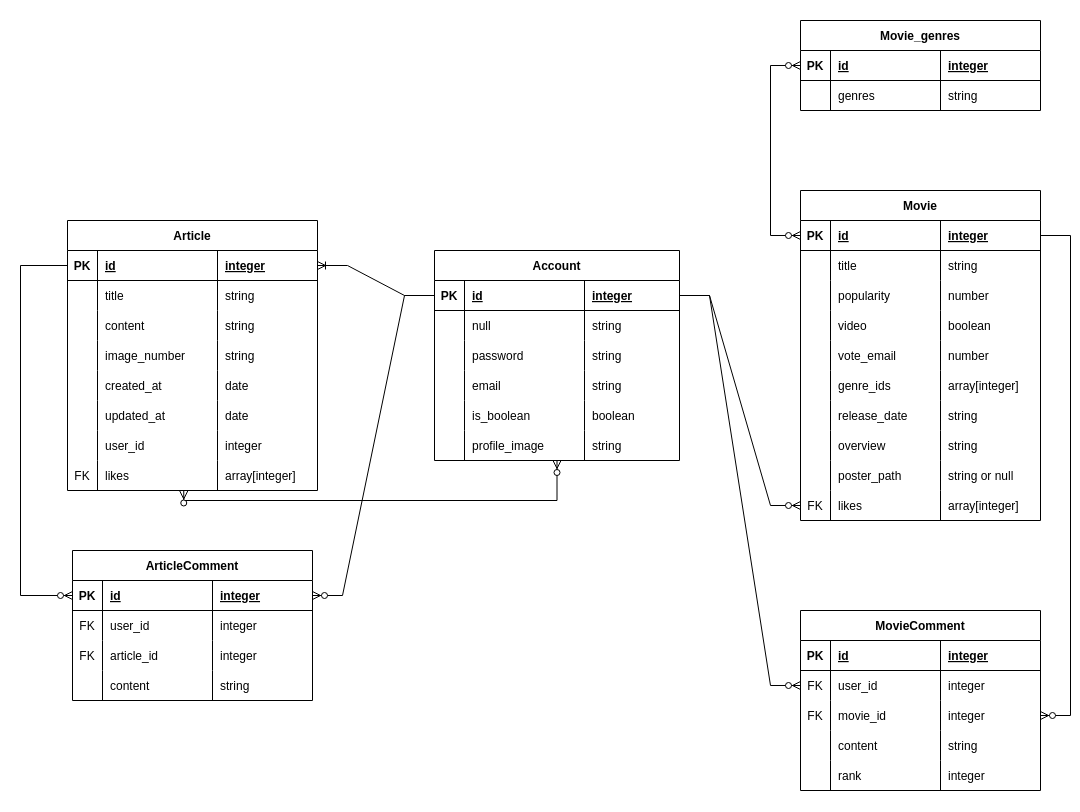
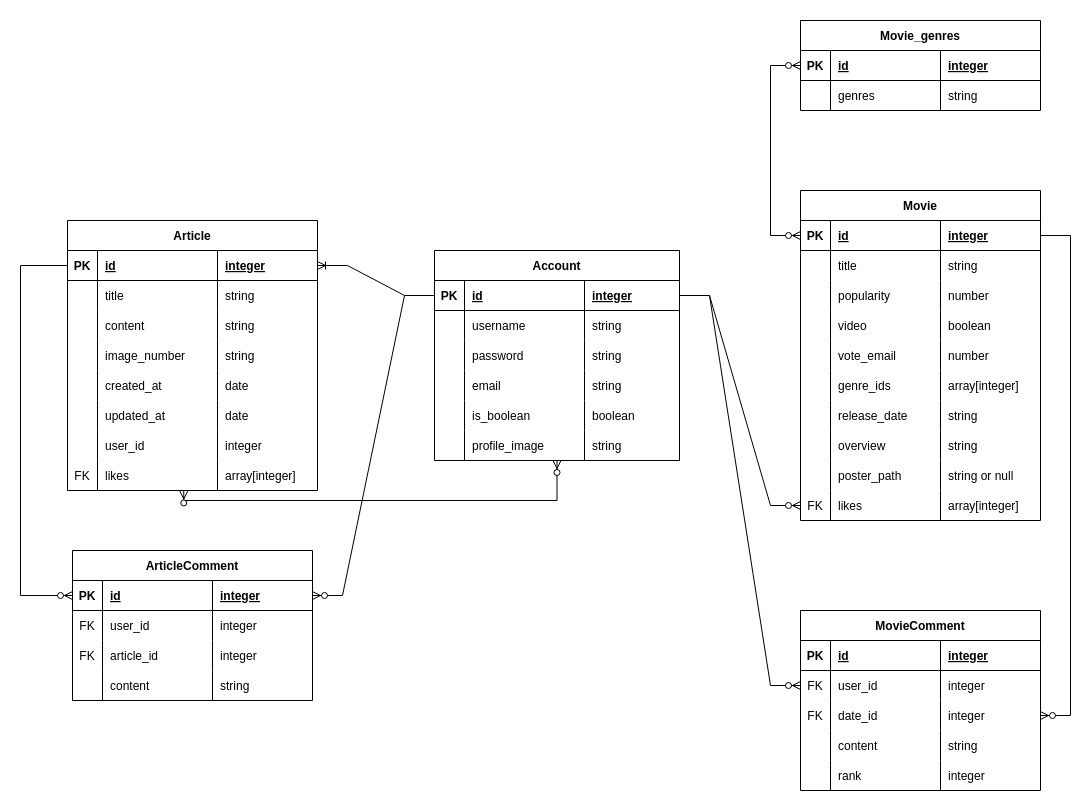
node "null": label "null" -> "username"
node "movie_id": label "movie_id" -> "date_id"
